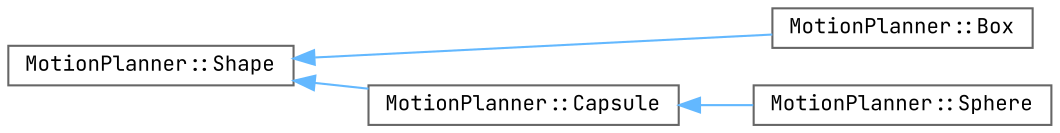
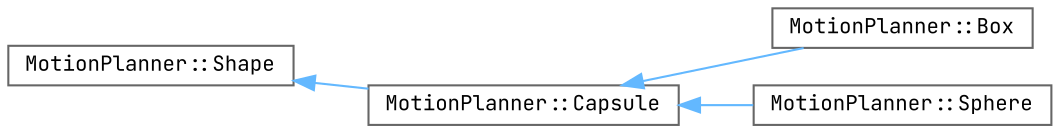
edge "MotionPlanner::Box" -> "MotionPlanner::Shape": now "MotionPlanner::Box" -> "MotionPlanner::Capsule"
